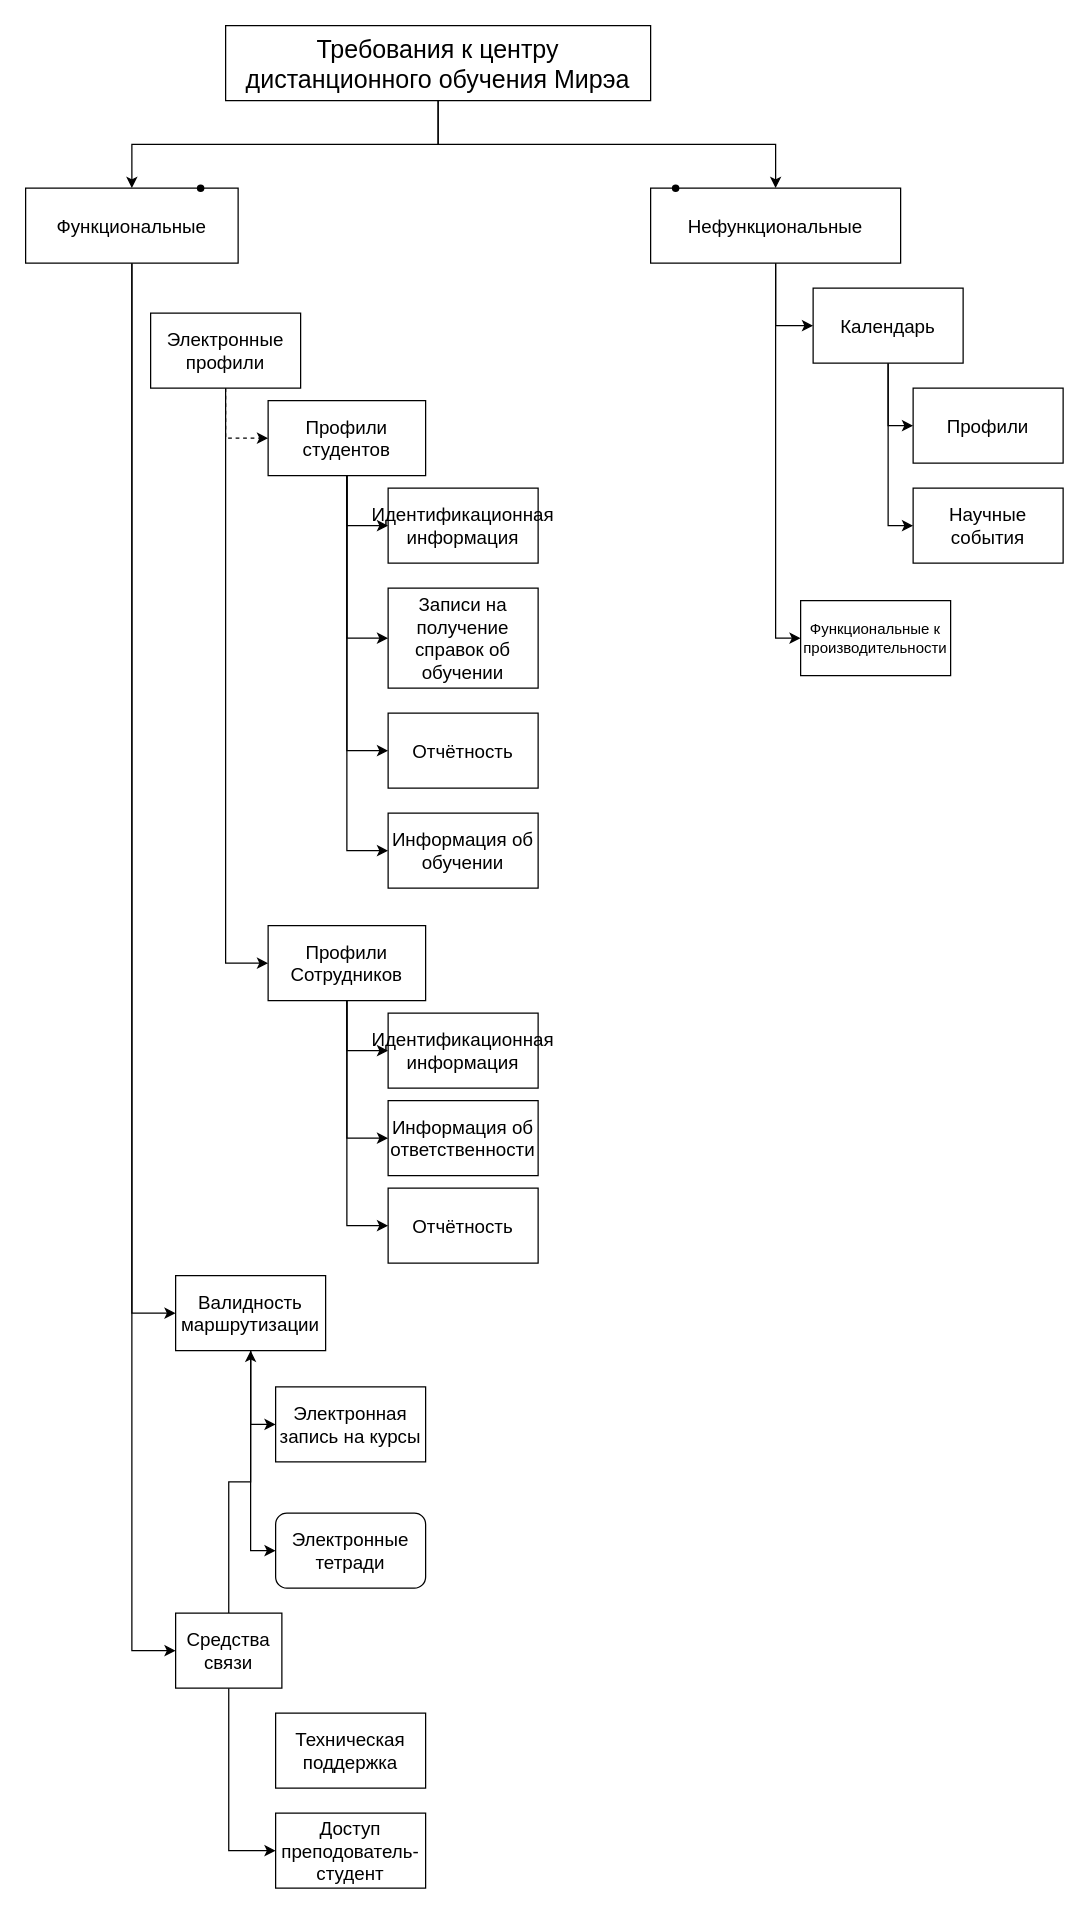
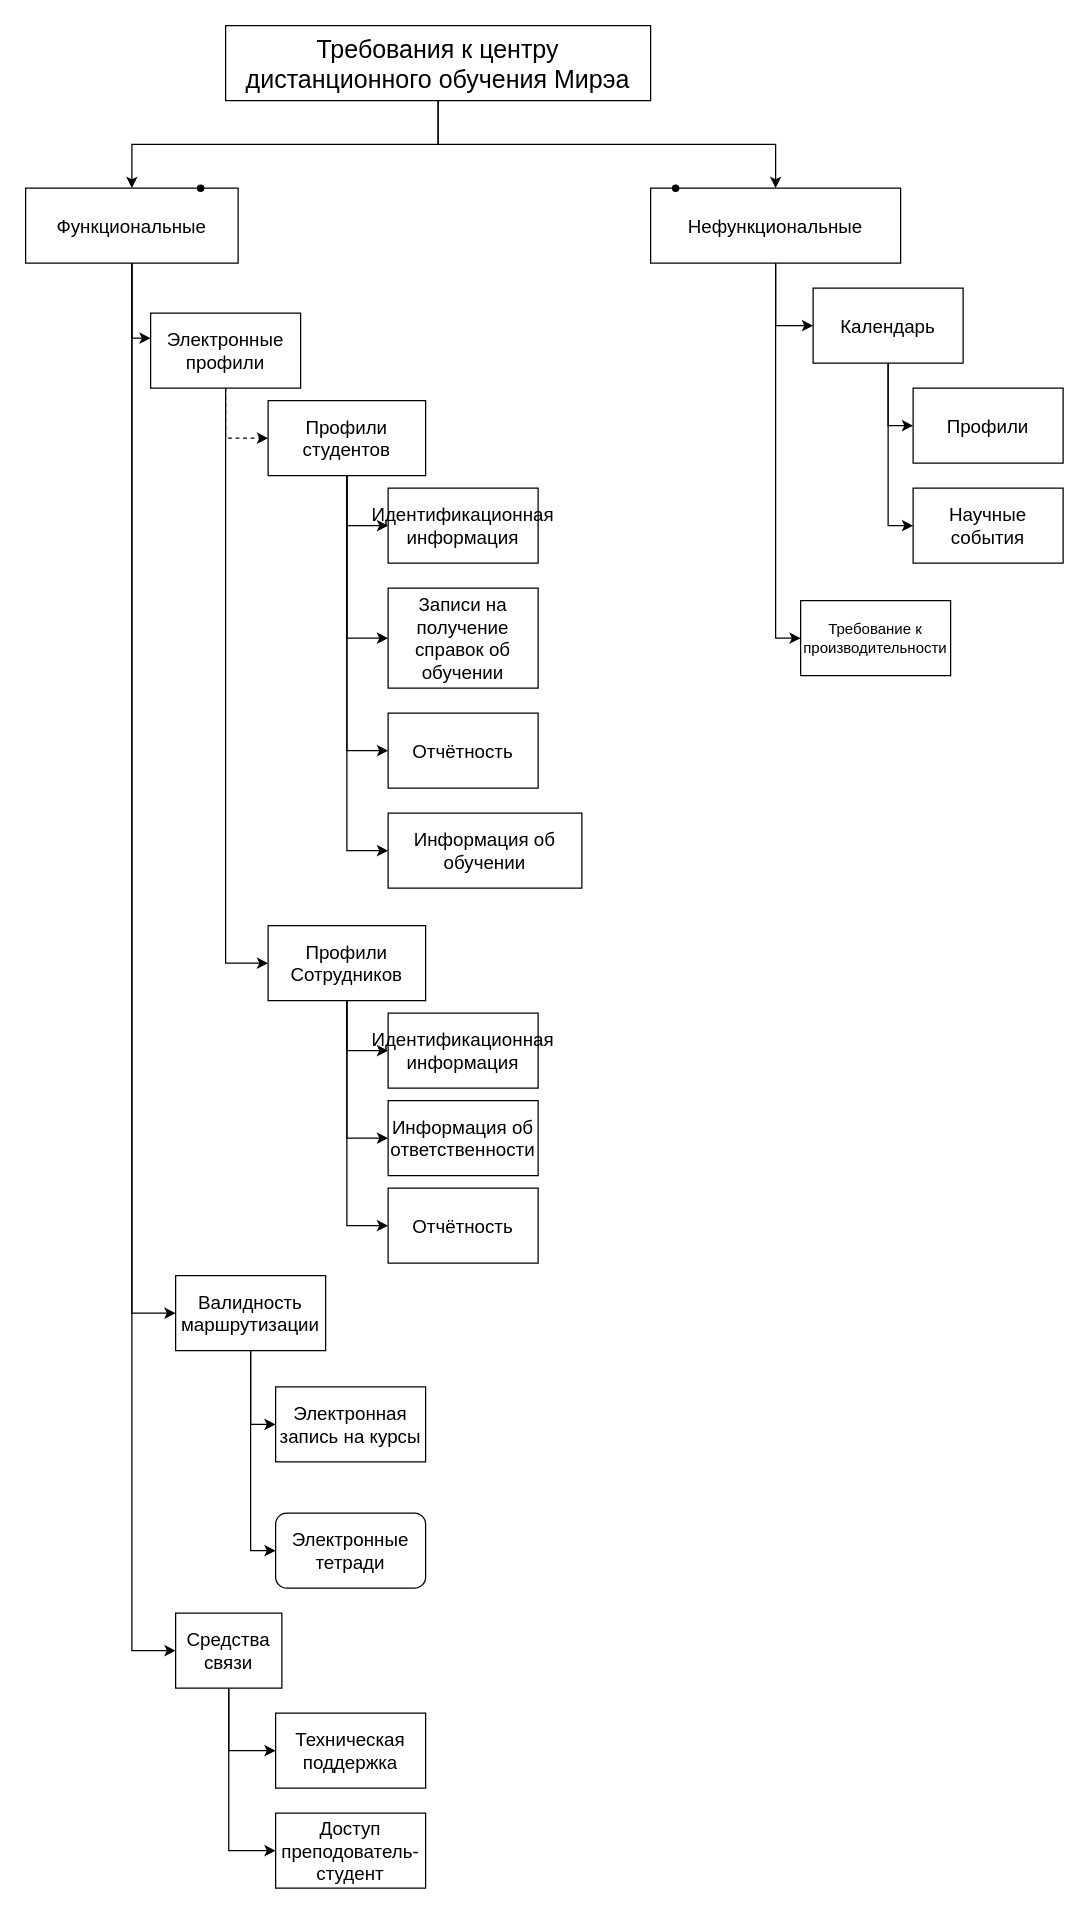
edge "Функциональные" -> "Электронные профили": added
node "Функциональные к производительности": label "Функциональные к производительности" -> "Требование к производительности"
node "Информация об обучении": size 150x75 -> 194x75
edge "Средства связи" -> "Валидность маршрутизации": now "Средства связи" -> "Техническая поддержка"
